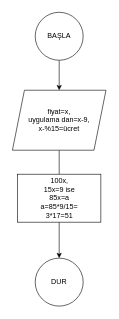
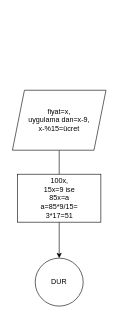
node "BAŞLA": removed
edge "BAŞLA" -> "fiyat=x, uygulama dan=x-9, x-%15=ücret": removed
